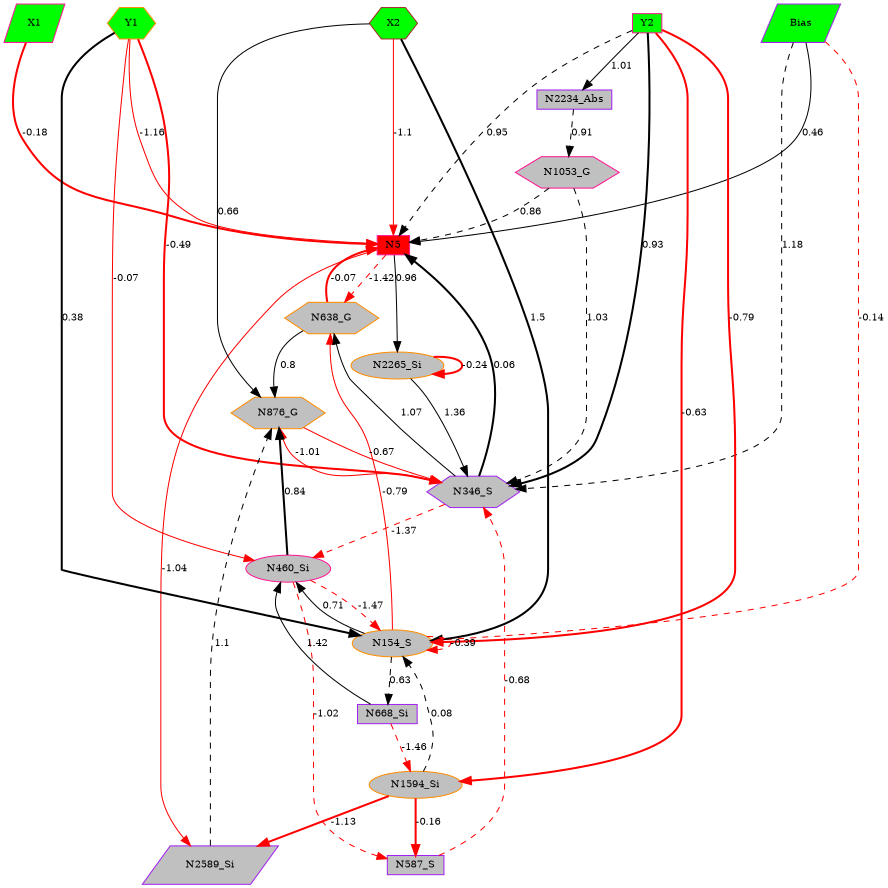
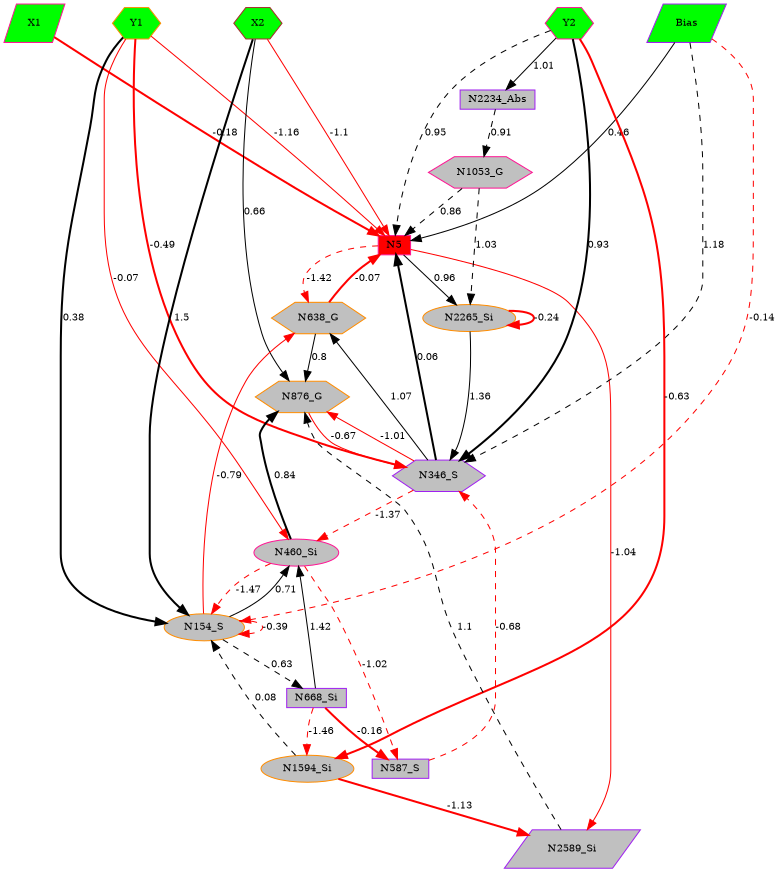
node "Y2": shape box -> hexagon
edge "N1053_G" -> "N346_S": now "N1053_G" -> "N2265_Si"
edge "Y2" -> "N154_S": removed, label "-0.79"
edge "N1594_Si" -> "N587_S": now "N668_Si" -> "N587_S"
